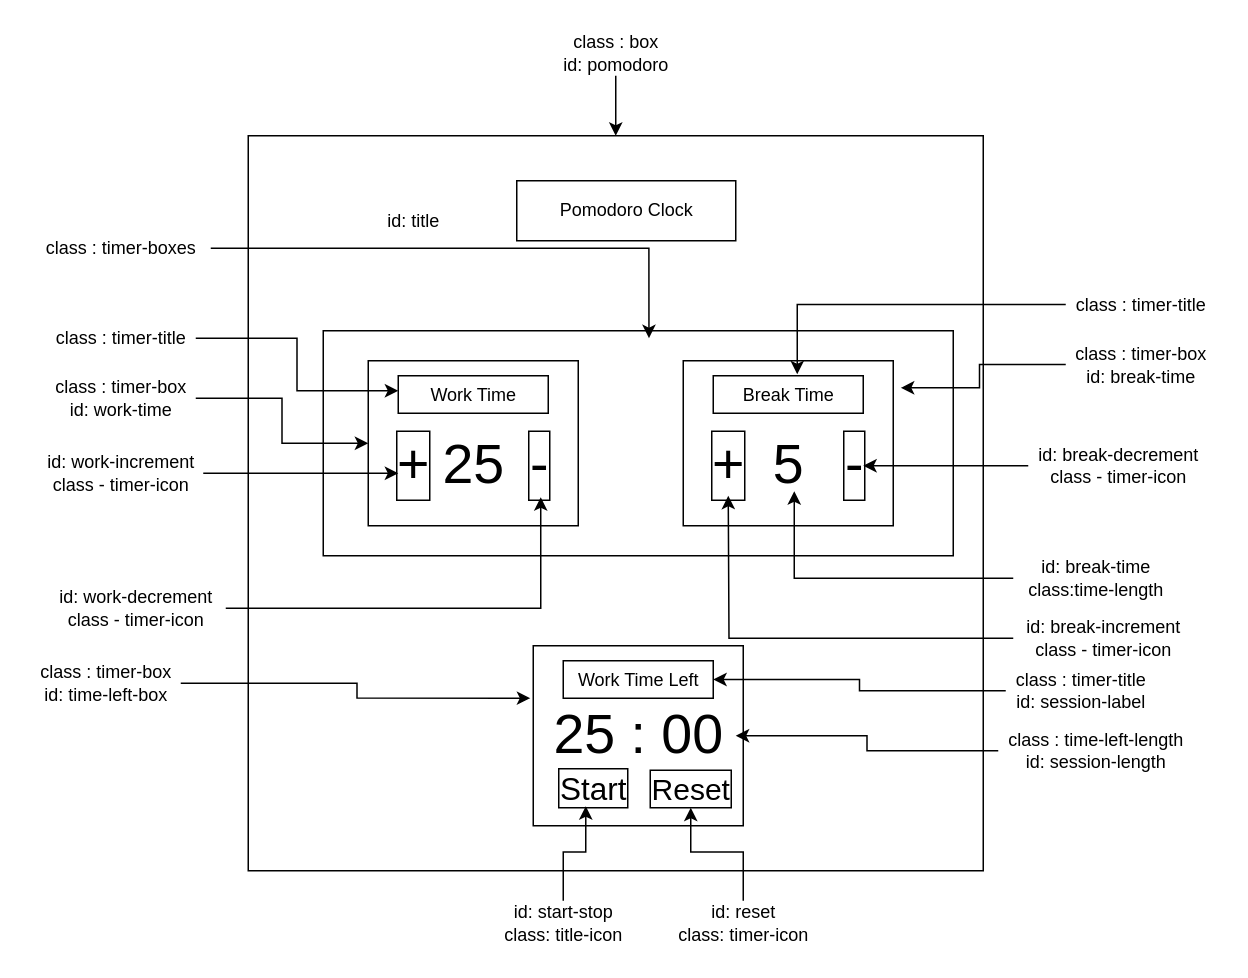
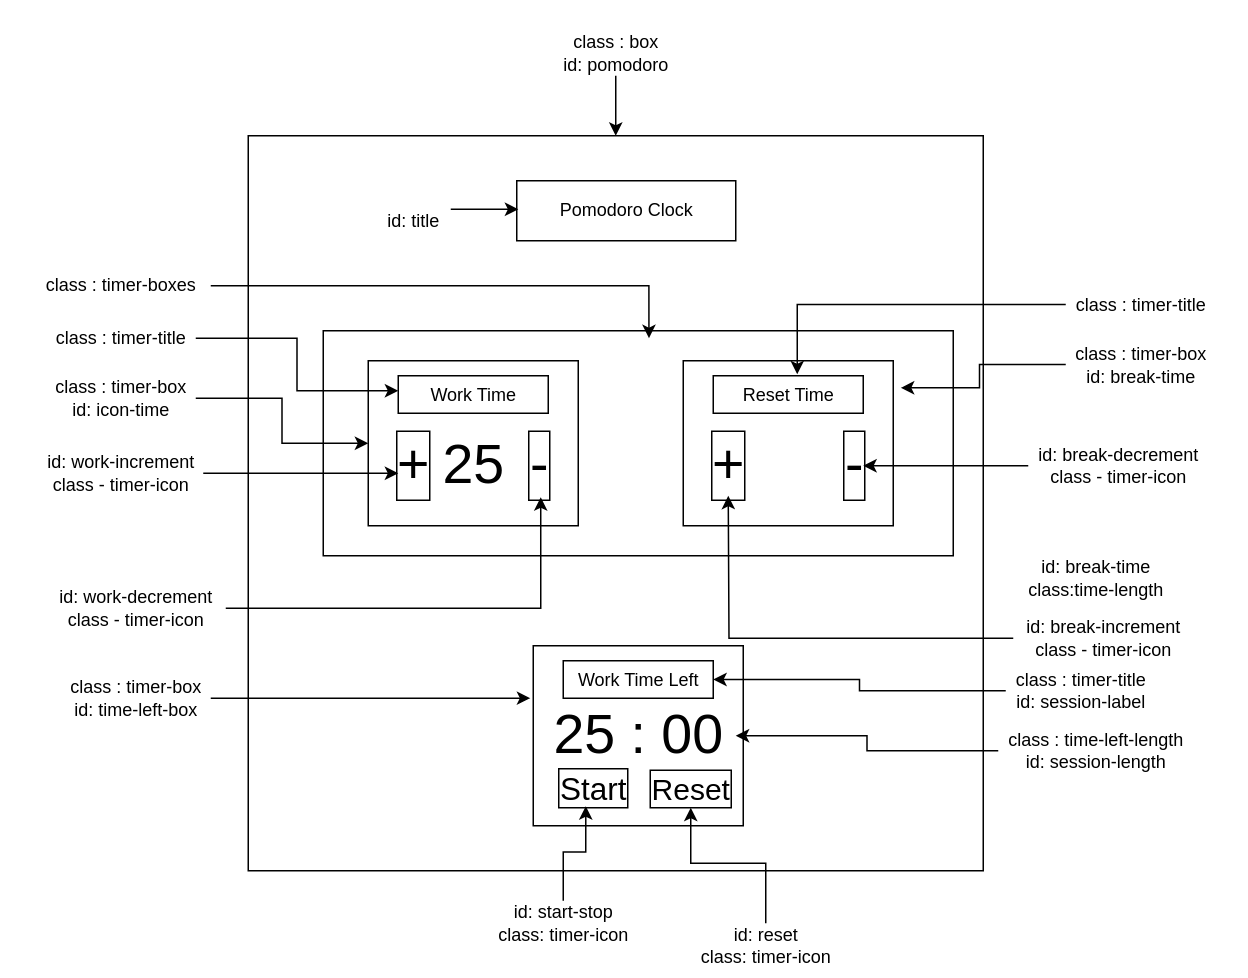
edge "id: title" -> "Pomodoro Clock": added
node "class : timer-boxes": moved (121, 248) -> (121, 286)
node "Break Time": label "Break Time" -> "Reset Time"
node "class : timer-box id: work-time": label "class : timer-box id: work-time" -> "class : timer-box id: icon-time"
node "5": removed
edge "id: break-time class:time-length" -> "5": removed
node "class : timer-box id: time-left-box": moved (106, 683) -> (136, 698)
node "id: start-stop class: title-icon": label "id: start-stop class: title-icon" -> "id: start-stop class: timer-icon"
node "id: reset class: timer-icon": moved (743, 923) -> (766, 946)
